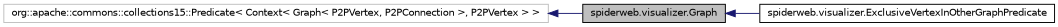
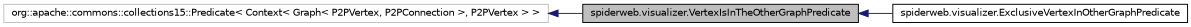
node "spiderweb.visualizer.Graph": label "spiderweb.visualizer.Graph" -> "spiderweb.visualizer.VertexIsInTheOtherGraphPredicate"
